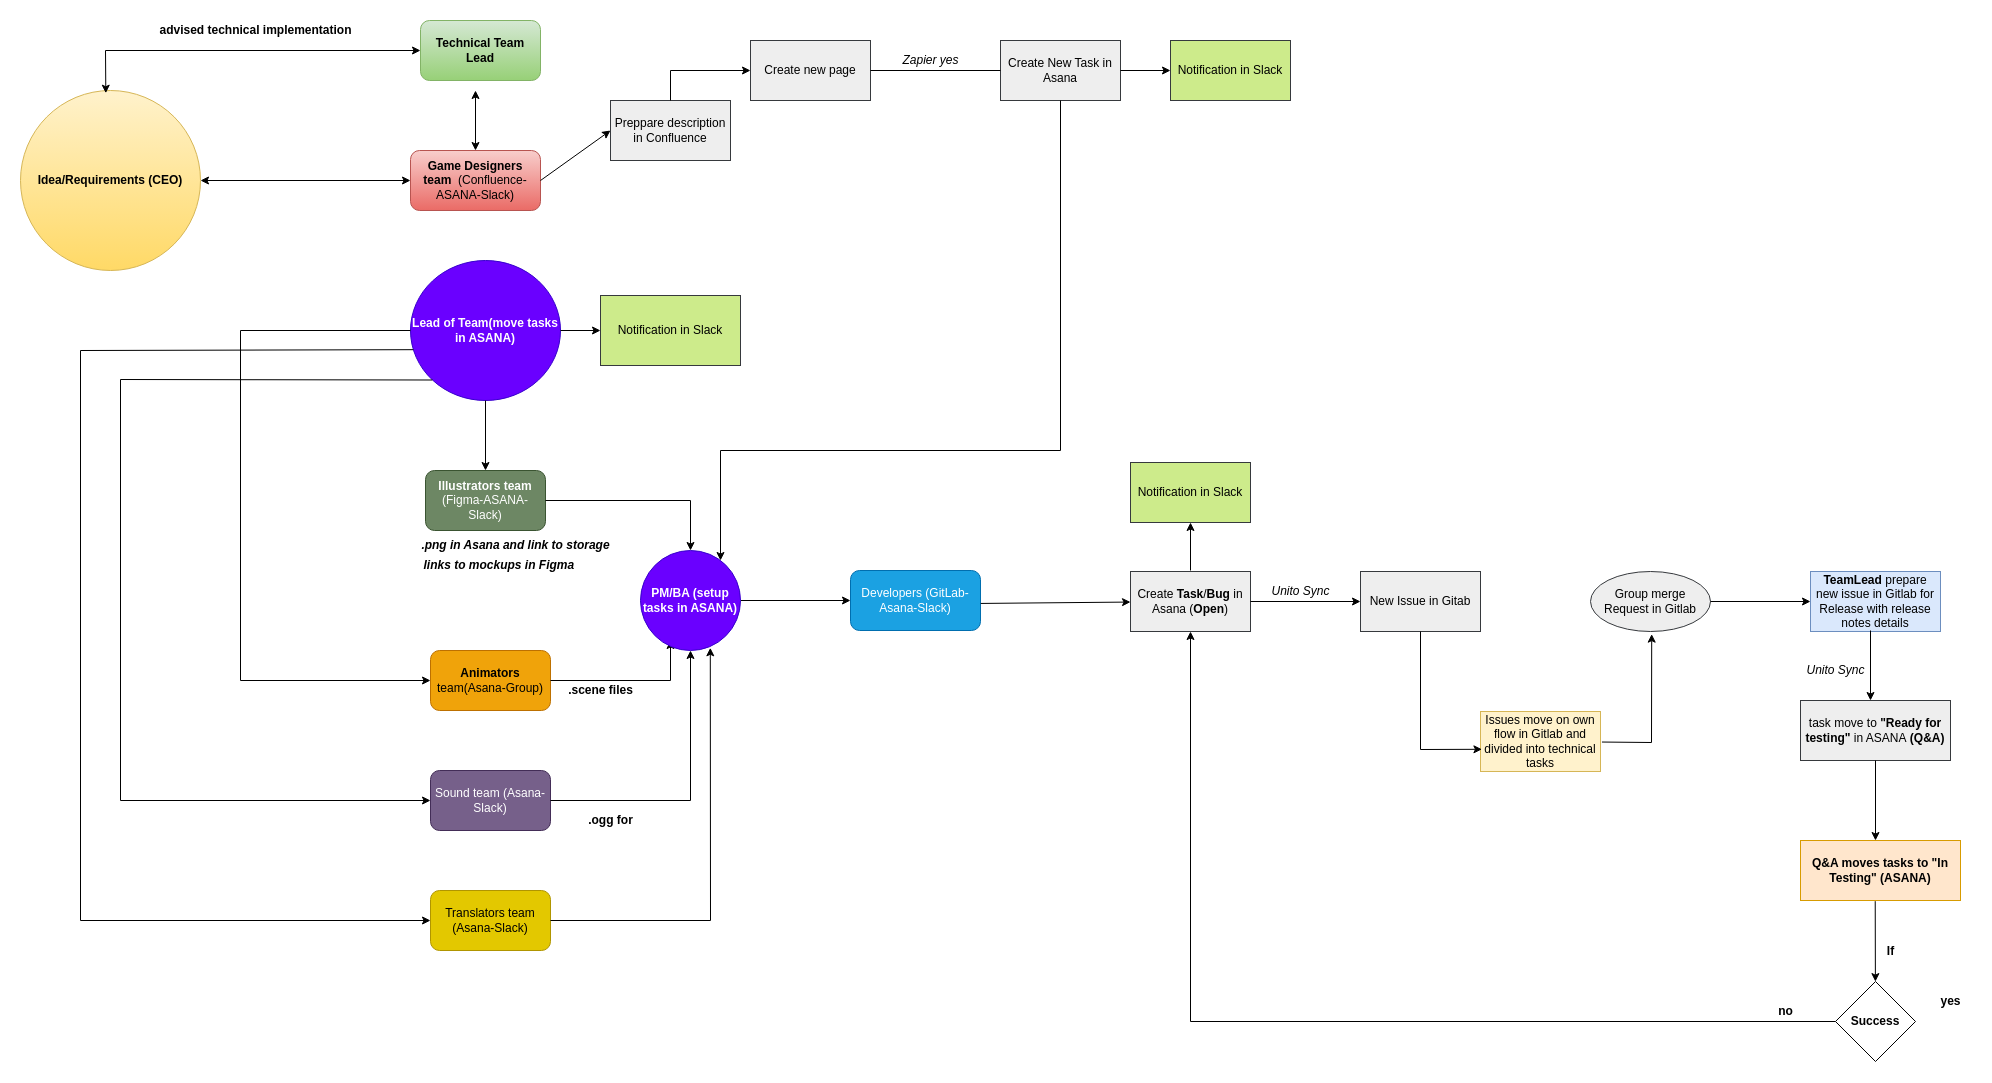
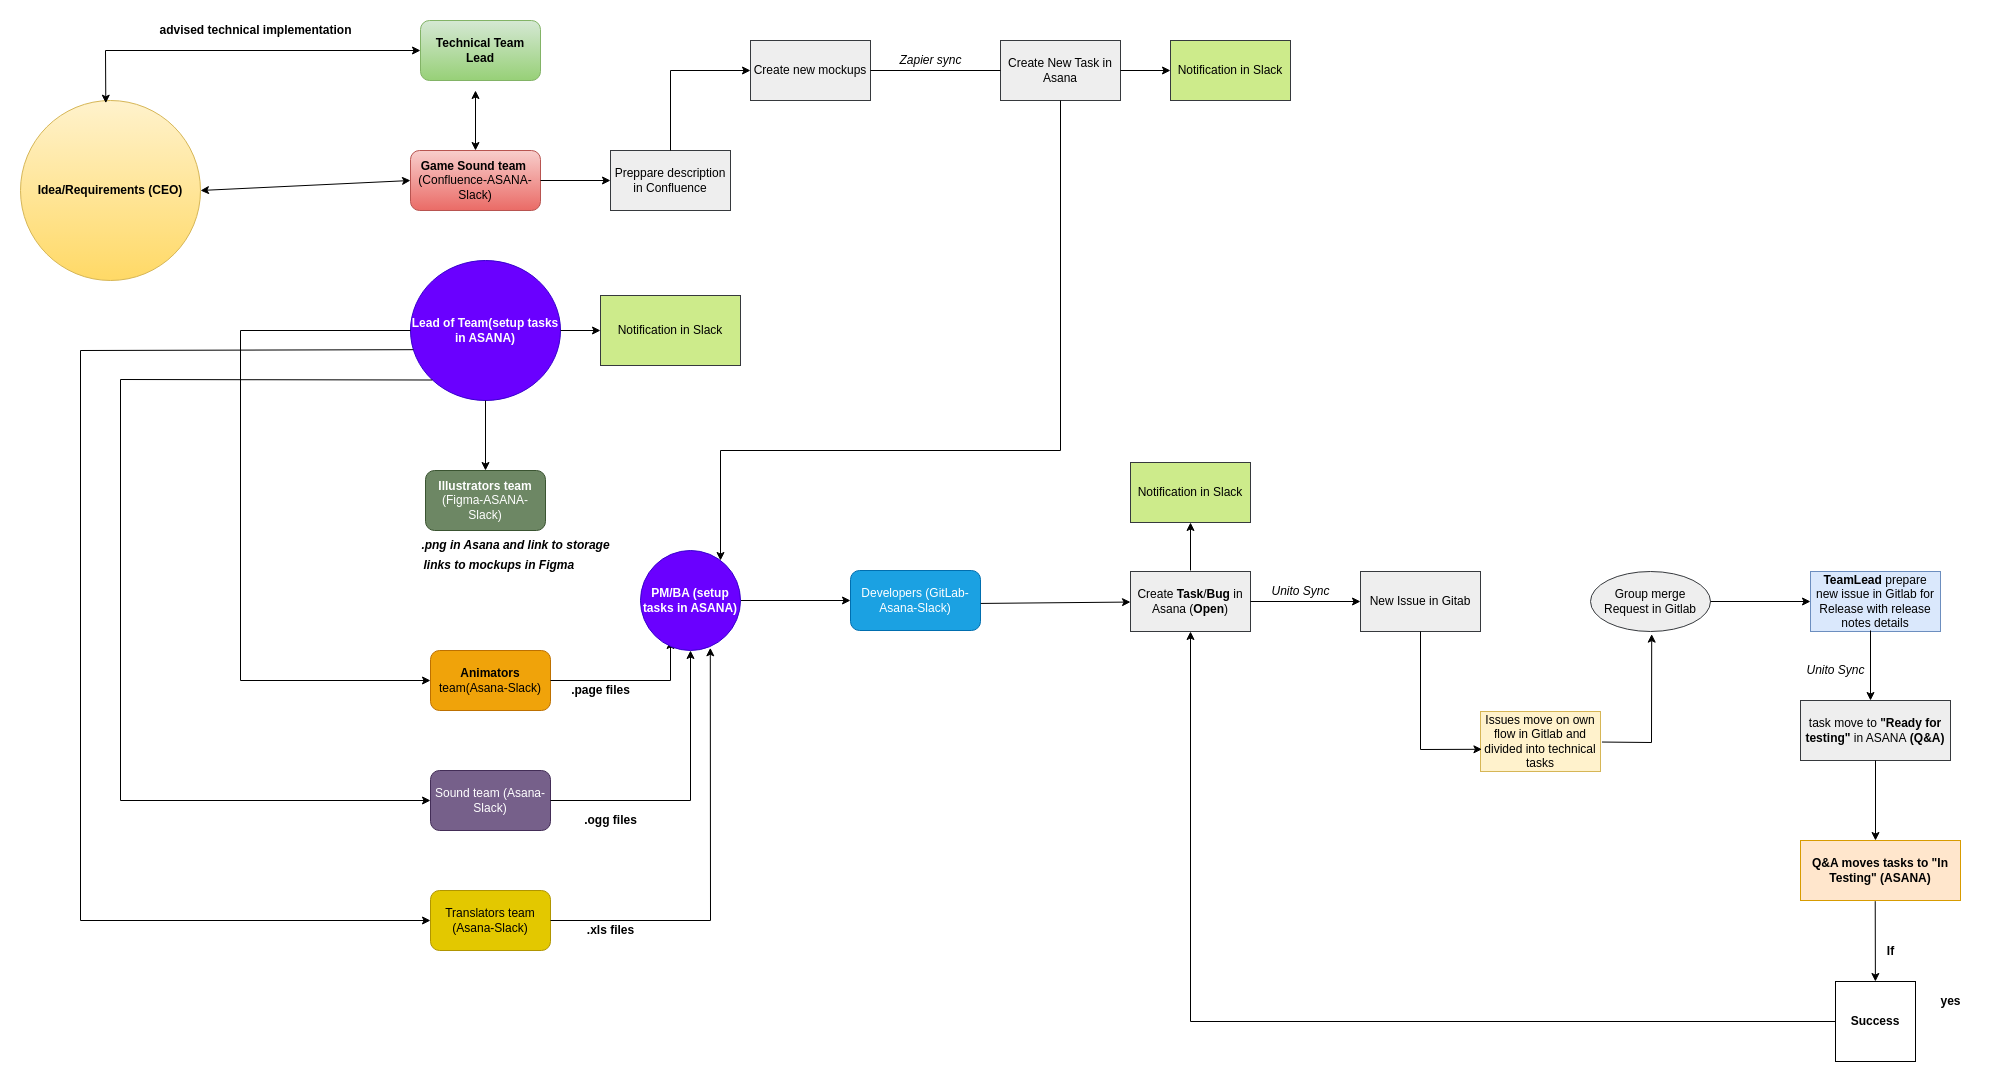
node "Zapier yes": label "Zapier yes" -> "Zapier sync"
node "Create new page": label "Create new page" -> "Create new mockups"
node "Preppare description in Confluence": moved (671, 131) -> (671, 181)
node "Idea/Requirements (CEO)": moved (111, 181) -> (111, 191)
node "Game Designers team (Confluence-ASANA-Slack)": label "Game Designers team (Confluence-ASANA-Slack)" -> "Game Sound team (Confluence-ASANA-Slack)"
node "Lead of Team(move tasks in ASANA)": label "Lead of Team(move tasks in ASANA)" -> "Lead of Team(setup tasks in ASANA)"
edge "Illustrators team (Figma-ASANA-Slack)" -> "PM/BA (setup tasks in ASANA)": removed
node "Animators team(Asana-Group)": label "Animators team(Asana-Group)" -> "Animators team(Asana-Slack)"
node ".scene files": label ".scene files" -> ".page files"
node ".ogg for": label ".ogg for" -> ".ogg files"
node ".xls files": added
node "no": removed
node "Success": shape diamond -> rectangle
